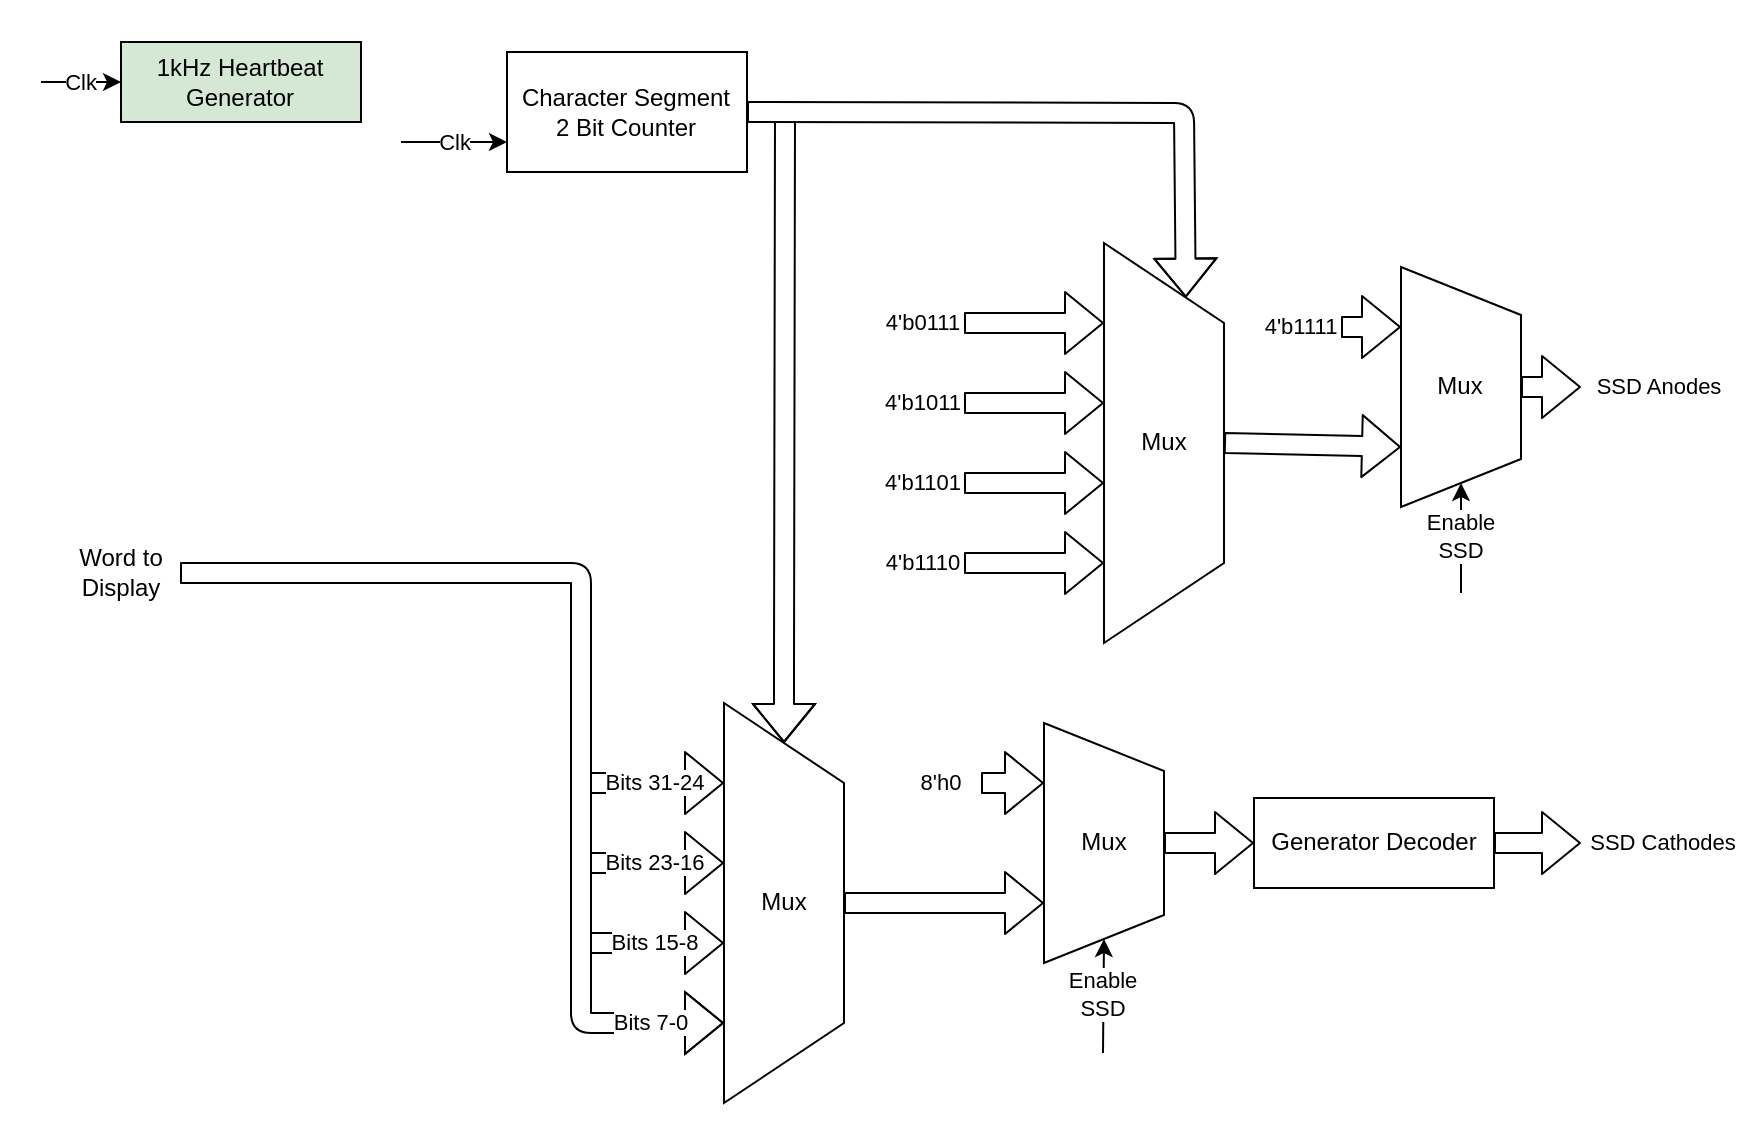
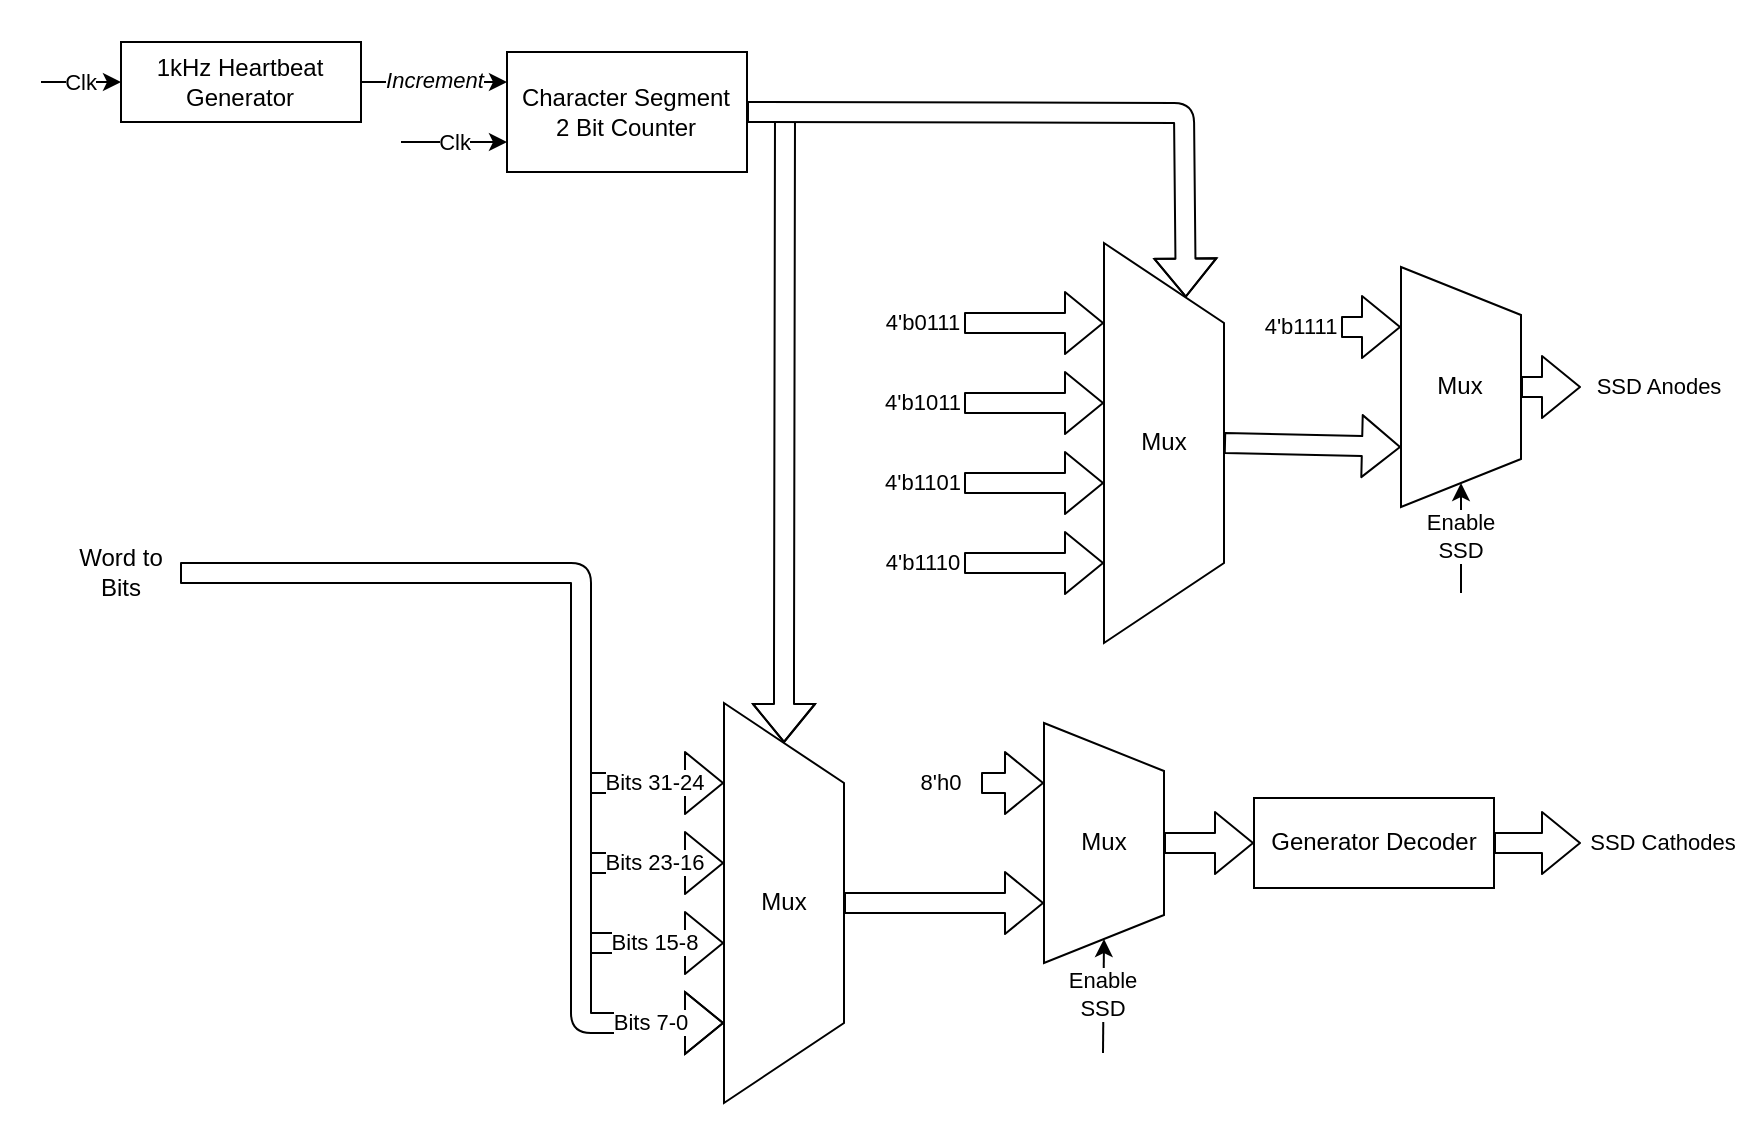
node "1kHz Heartbeat Generator": fillcolor #d5e8d4 -> #ffffff
edge "1kHz Heartbeat Generator" -> "Character Segment 2 Bit Counter": added, label "Increment"
node "Word to Display": label "Word to Display" -> "Word to Bits"
